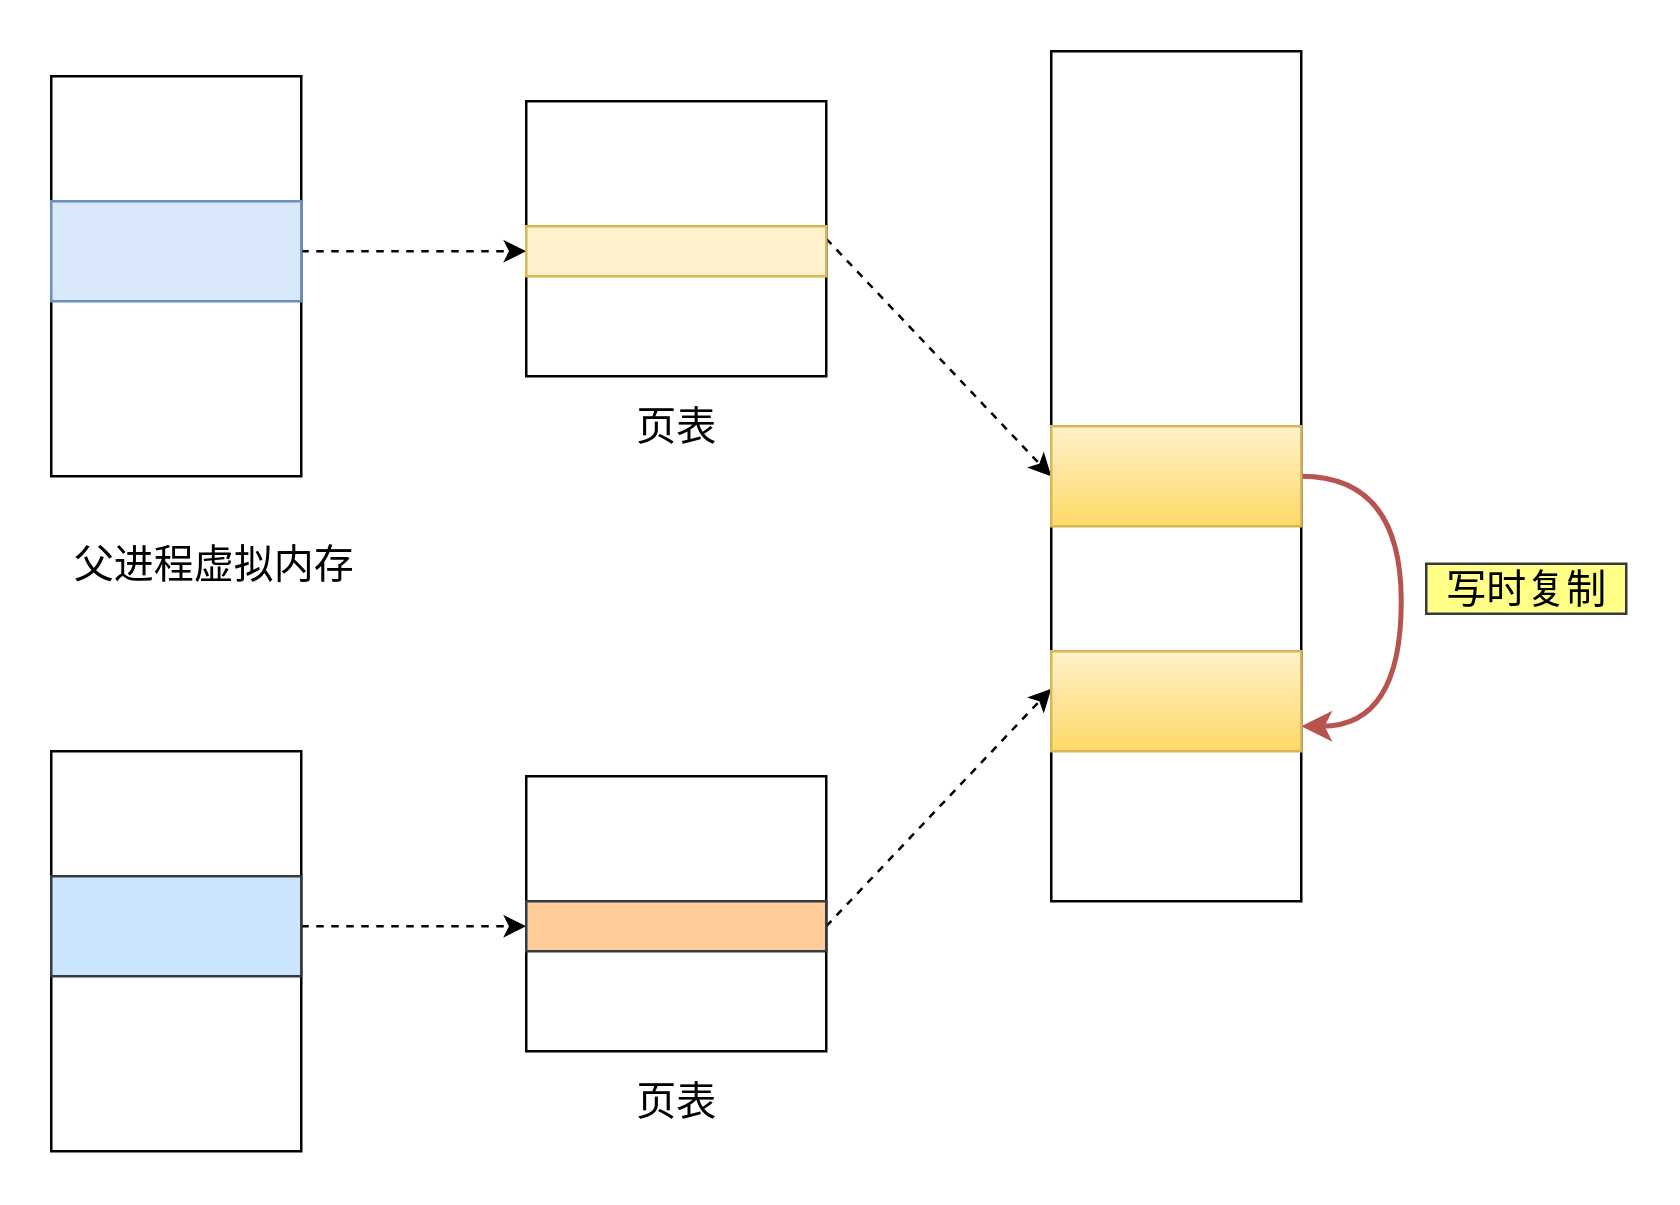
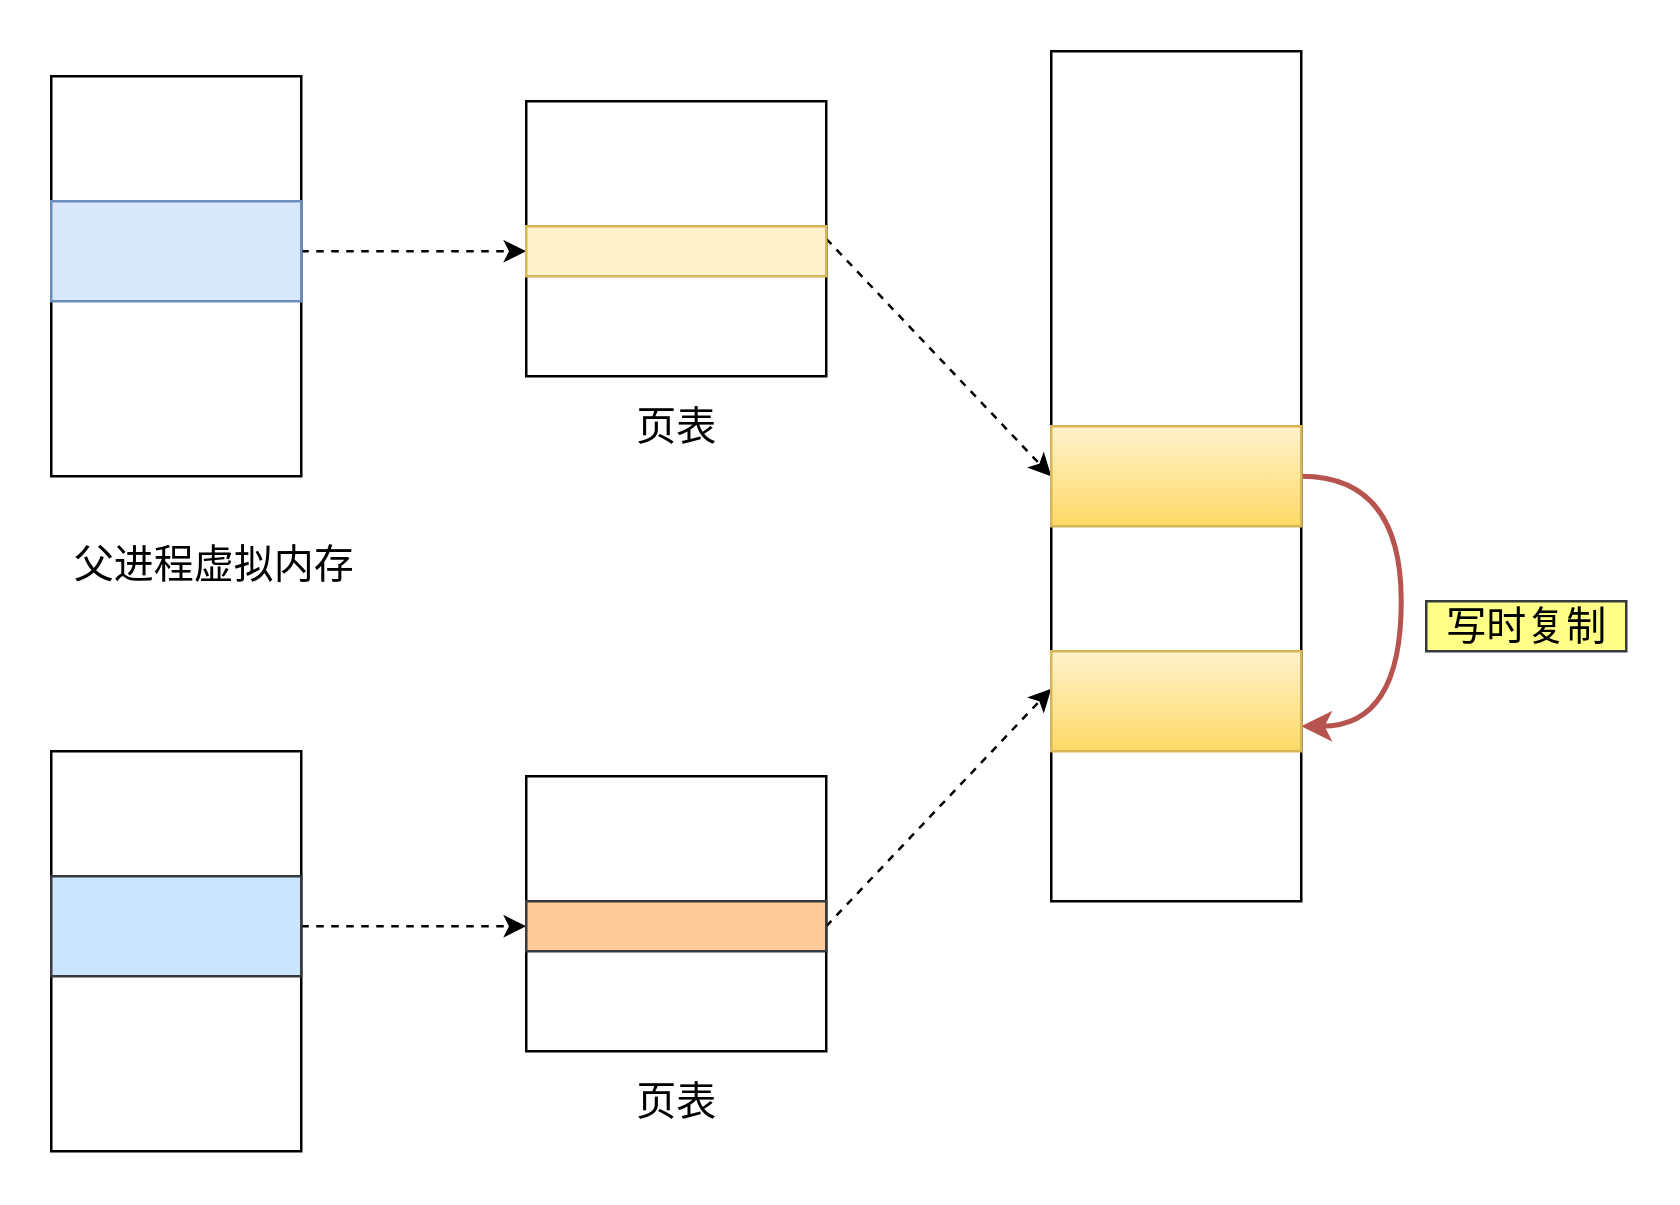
node "写时复制": moved (1526, 589) -> (1526, 626)
